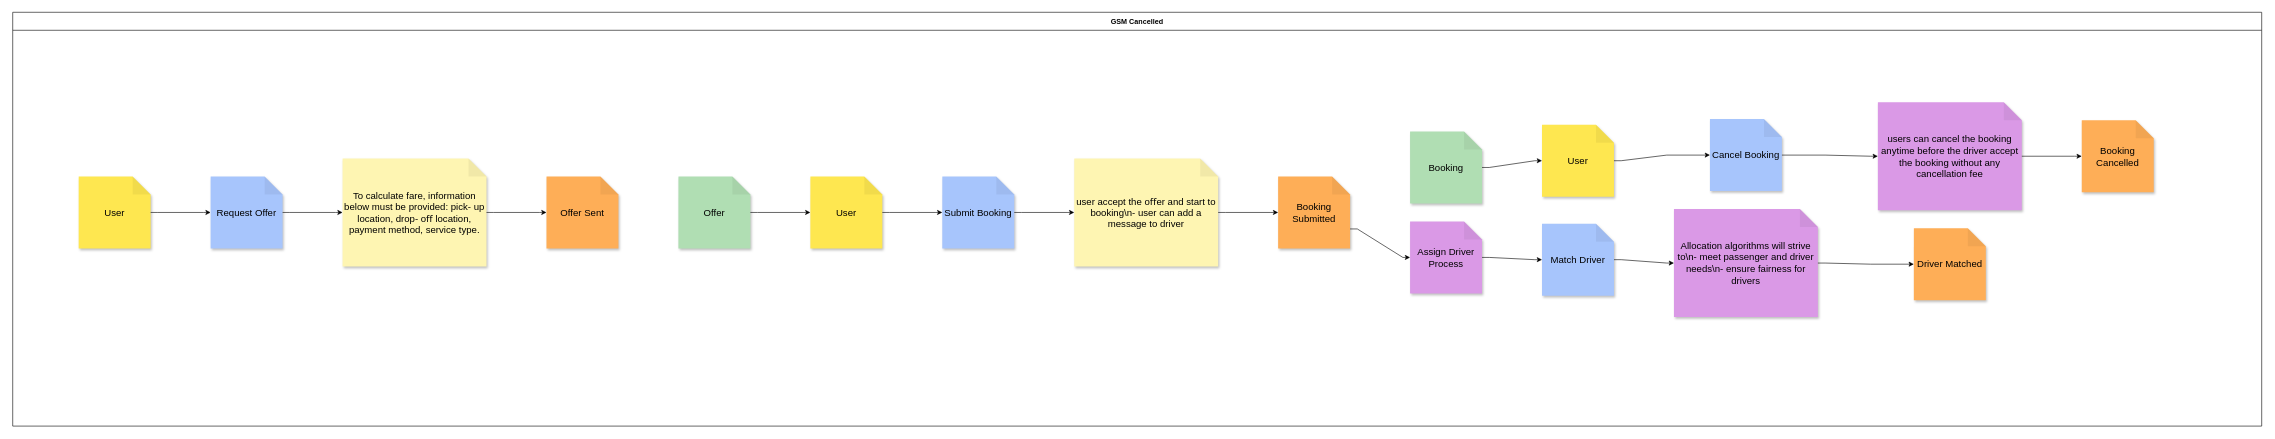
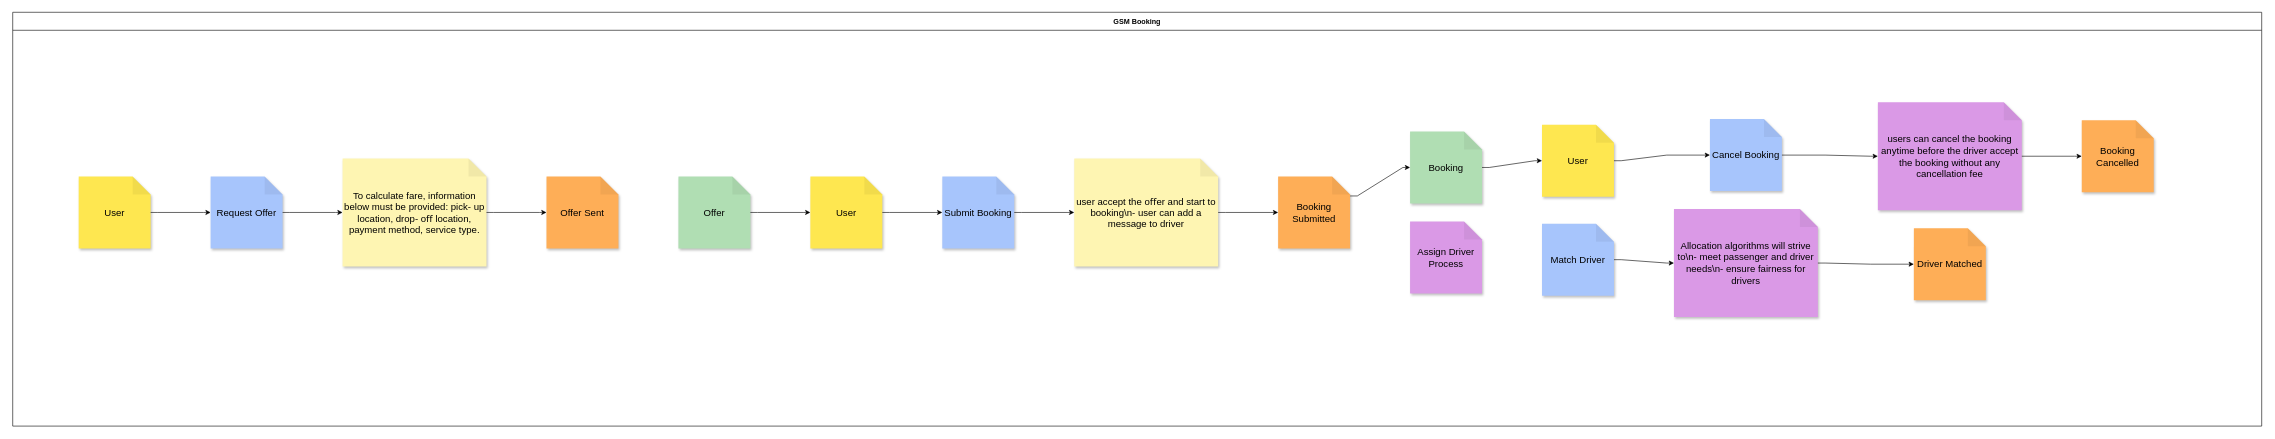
node "GSM Cancelled": label "GSM Cancelled" -> "GSM Booking"
edge "Booking Submitted" -> "Booking": added
edge "Booking Submitted" -> "Assign Driver Process": removed
edge "Assign Driver Process" -> "Match Driver": removed
